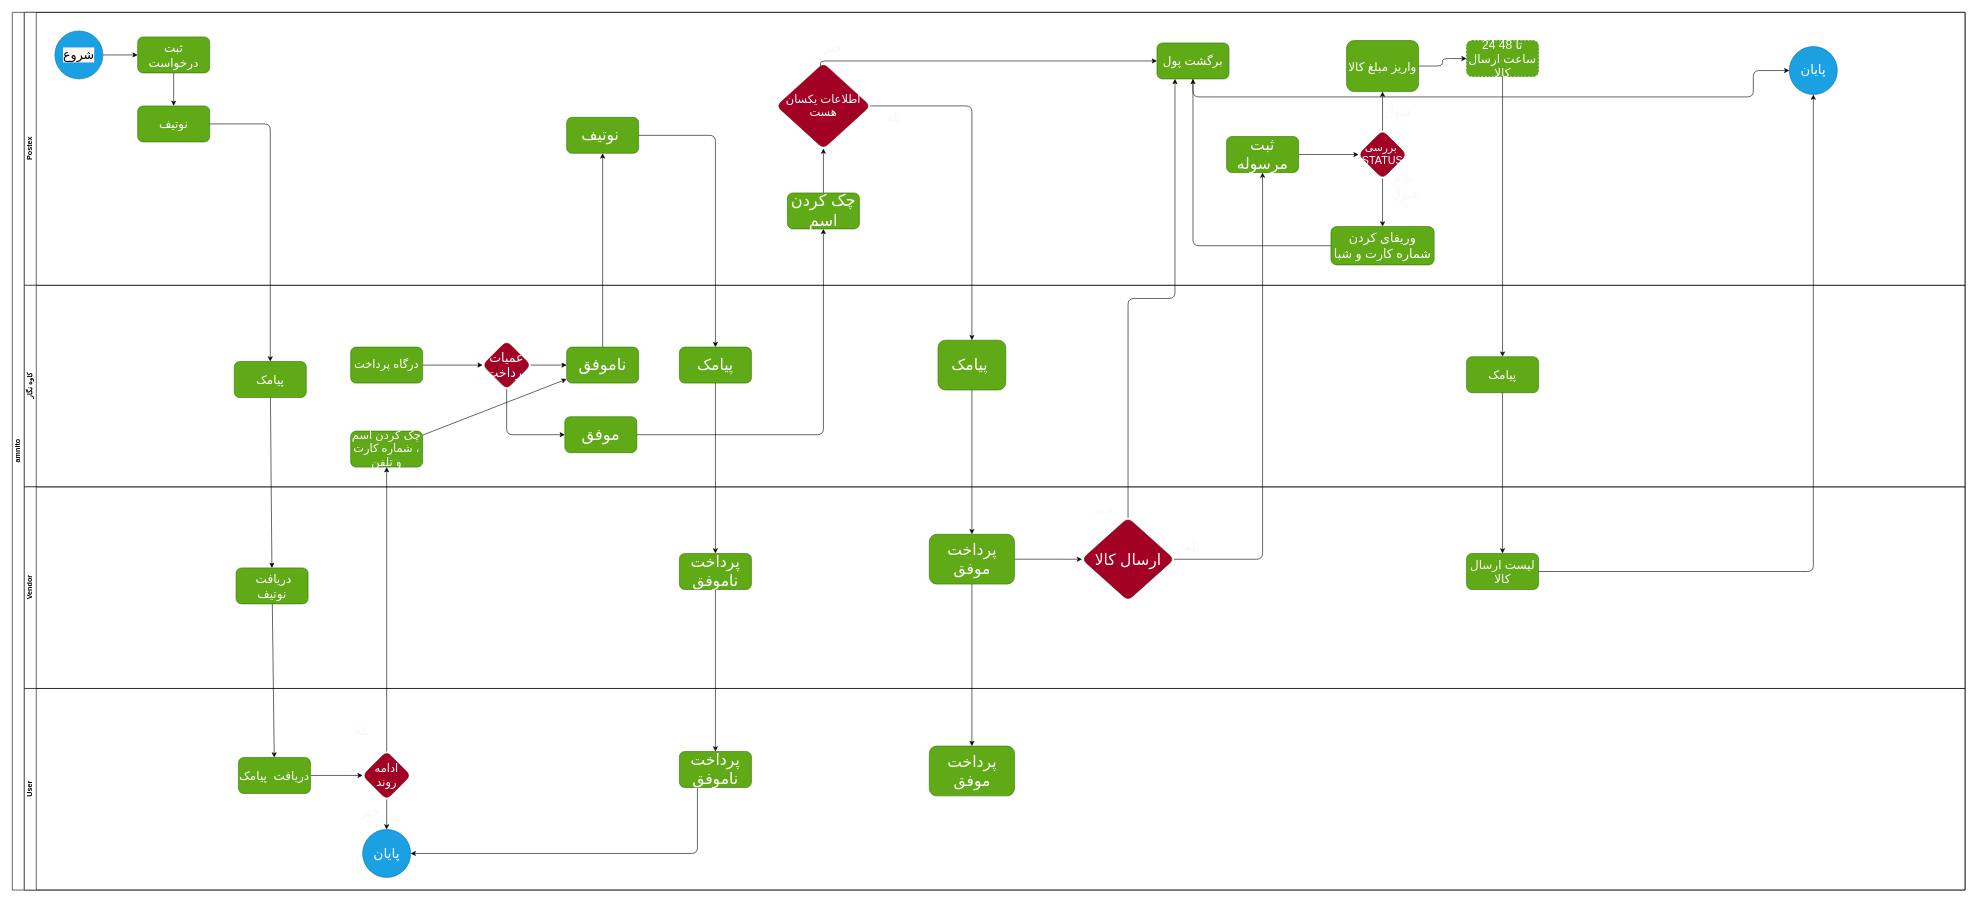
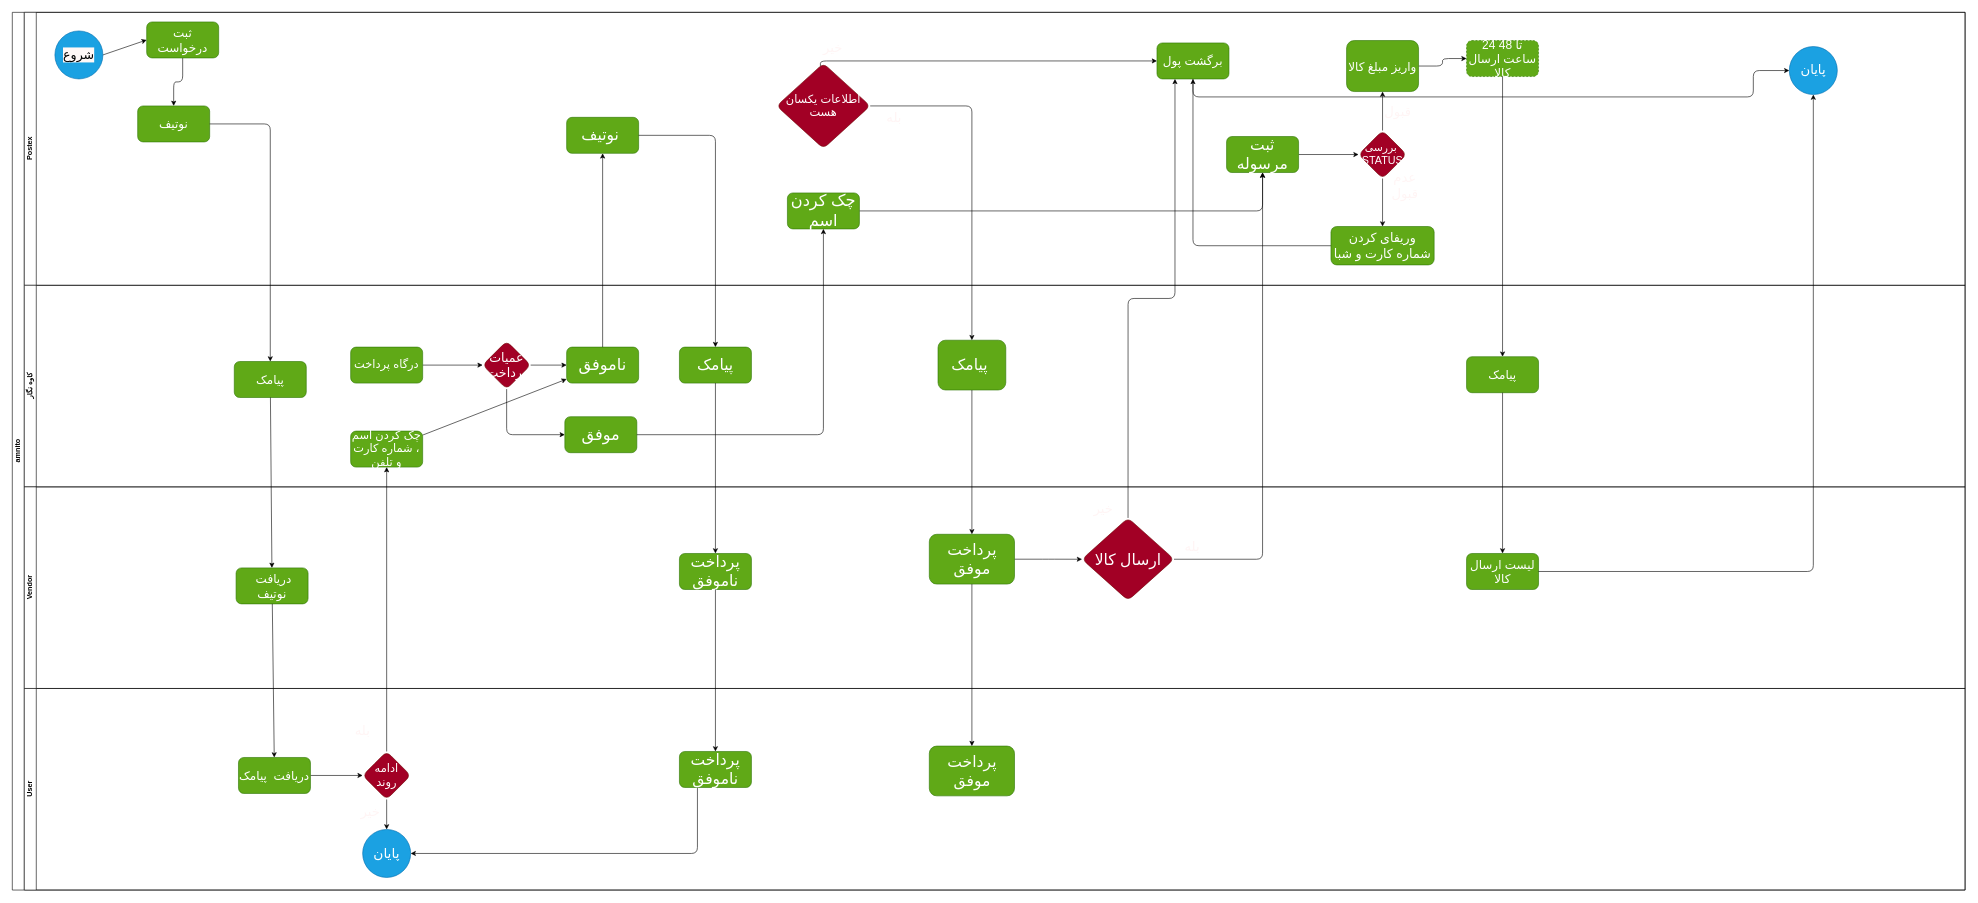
node "ثبت درخواست": moved (174, 55) -> (183, 40)
edge "چک کردن اسم" -> "اطلاعات یکسان هست": now "چک کردن اسم" -> "ثبت مرسوله"
